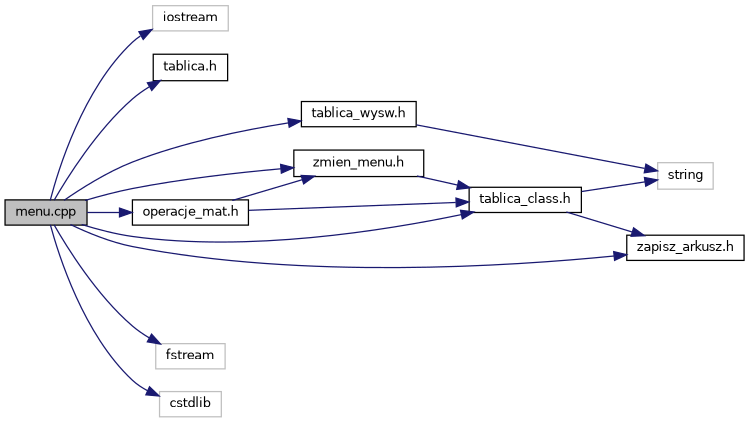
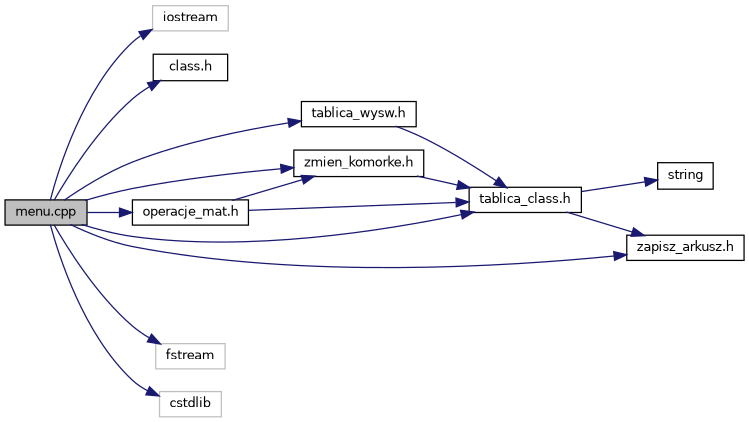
node "tablica.h": label "tablica.h" -> "class.h"
edge "tablica_wysw.h" -> "string": now "tablica_wysw.h" -> "tablica_class.h"
node "zmien_menu.h": label "zmien_menu.h" -> "zmien_komorke.h"
node "string": color grey75 -> black
